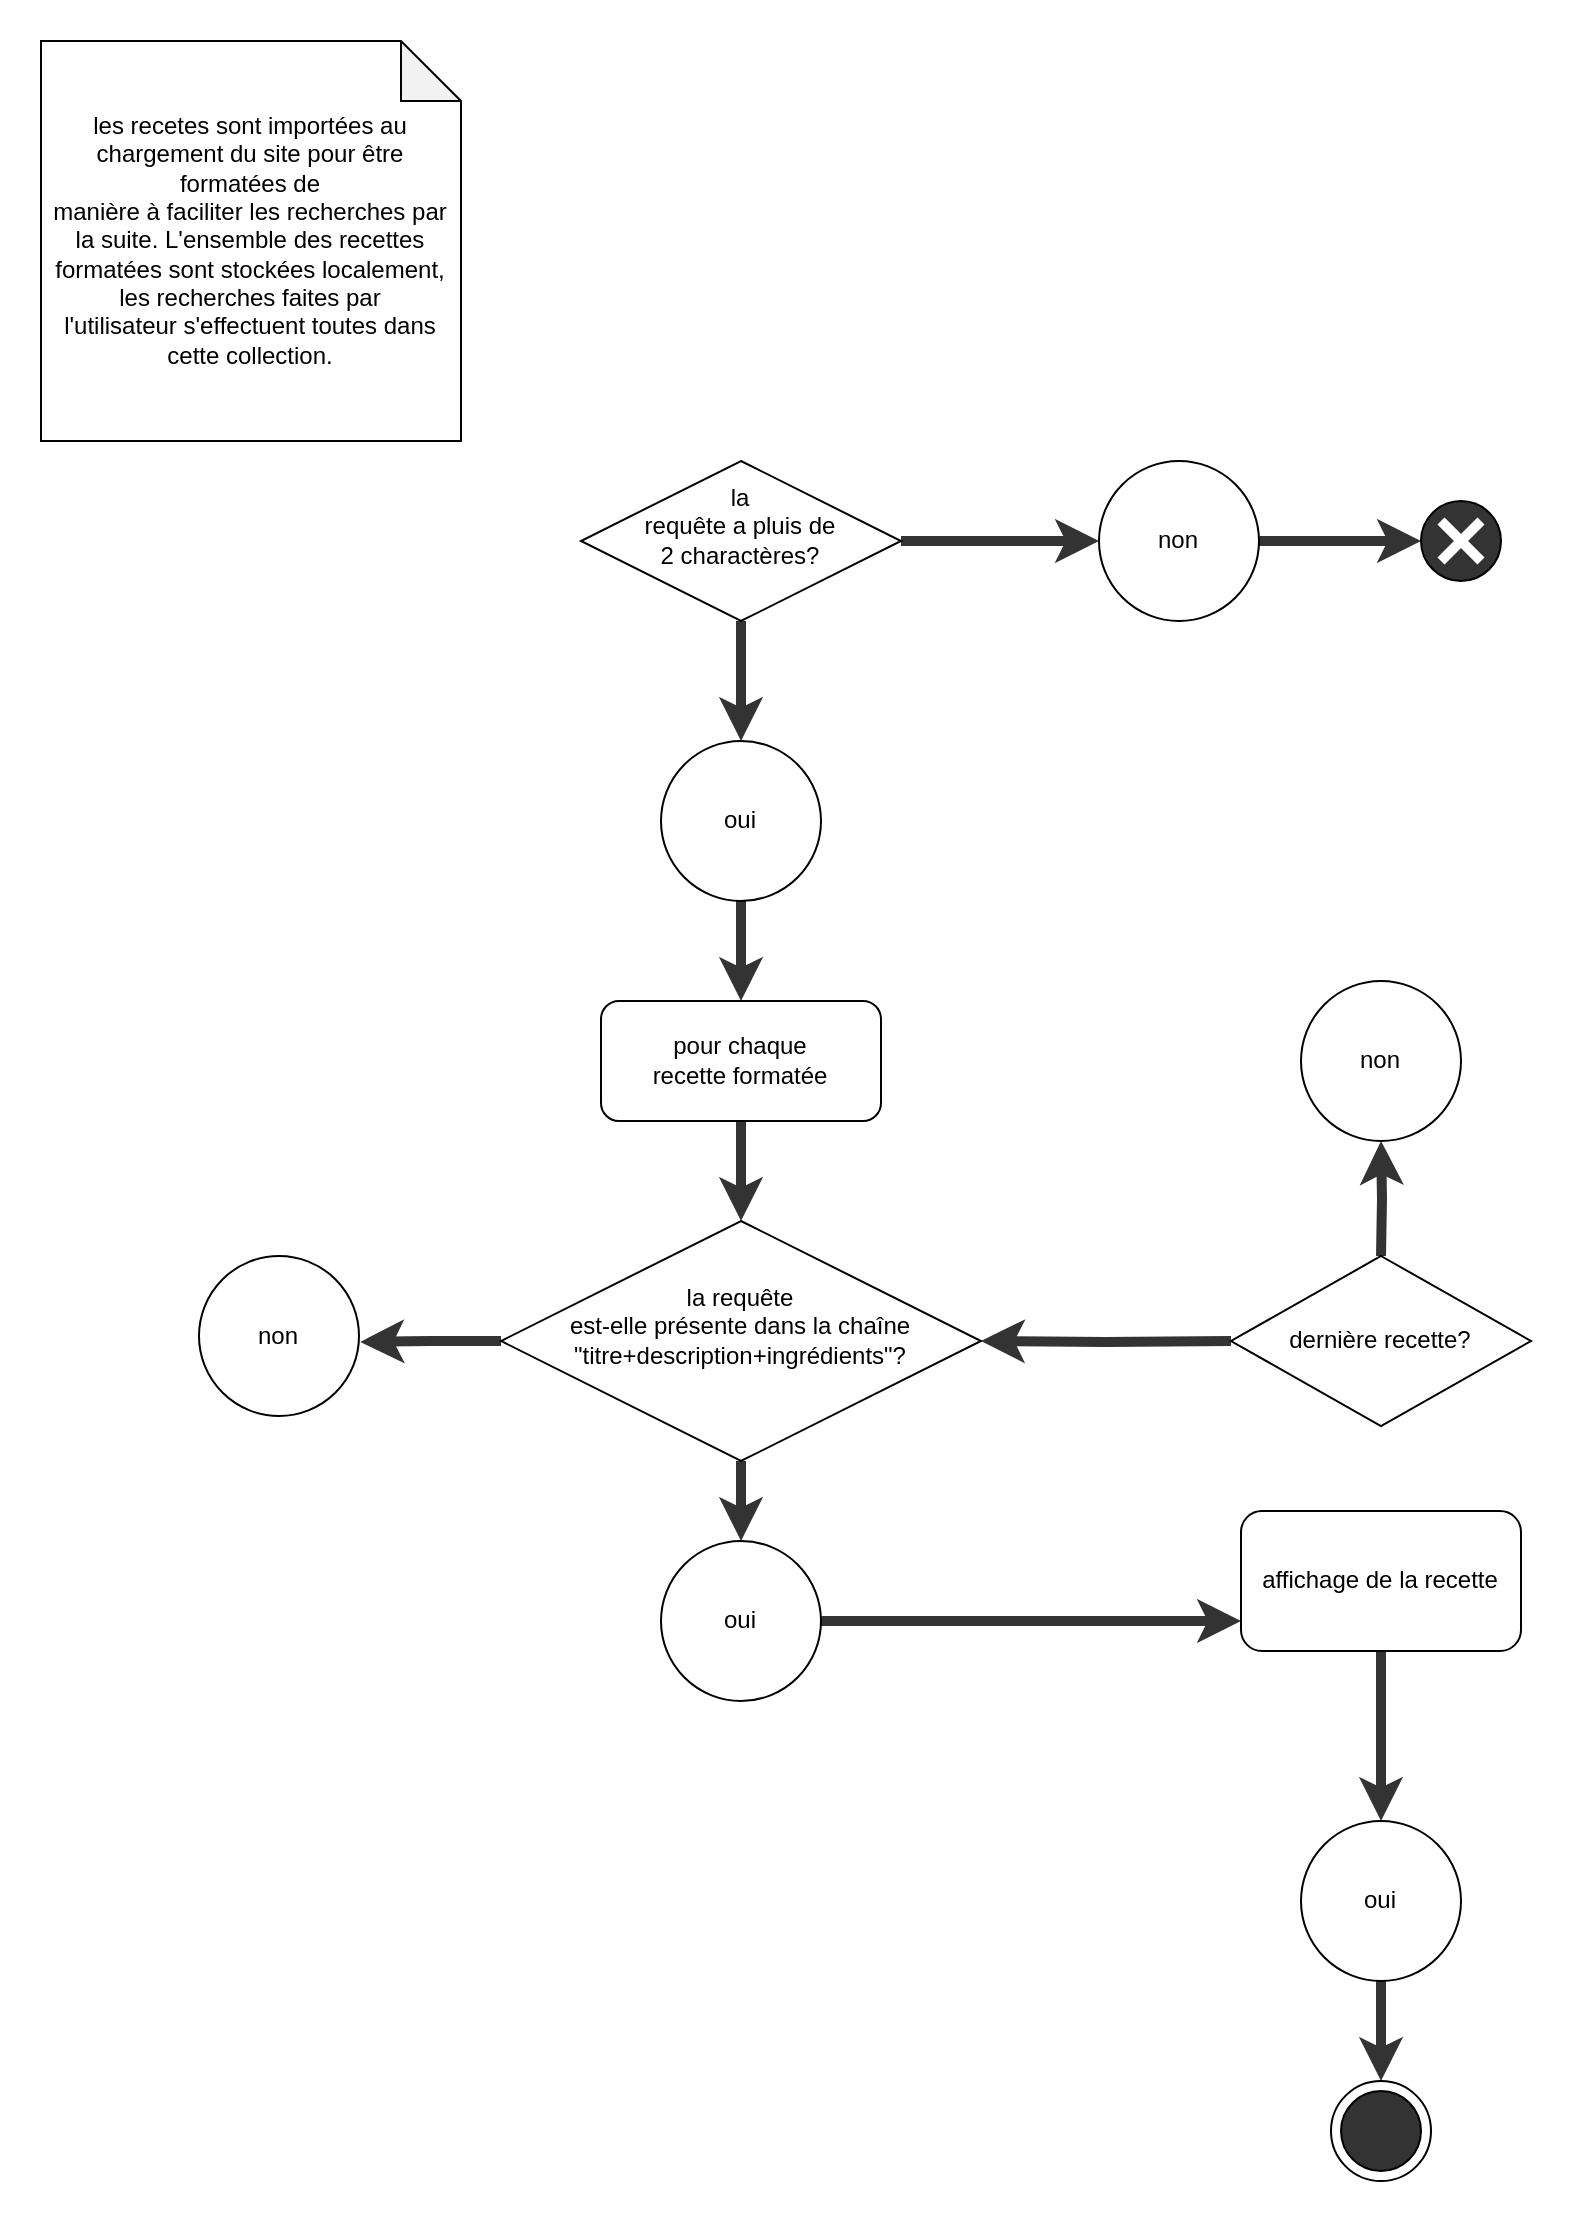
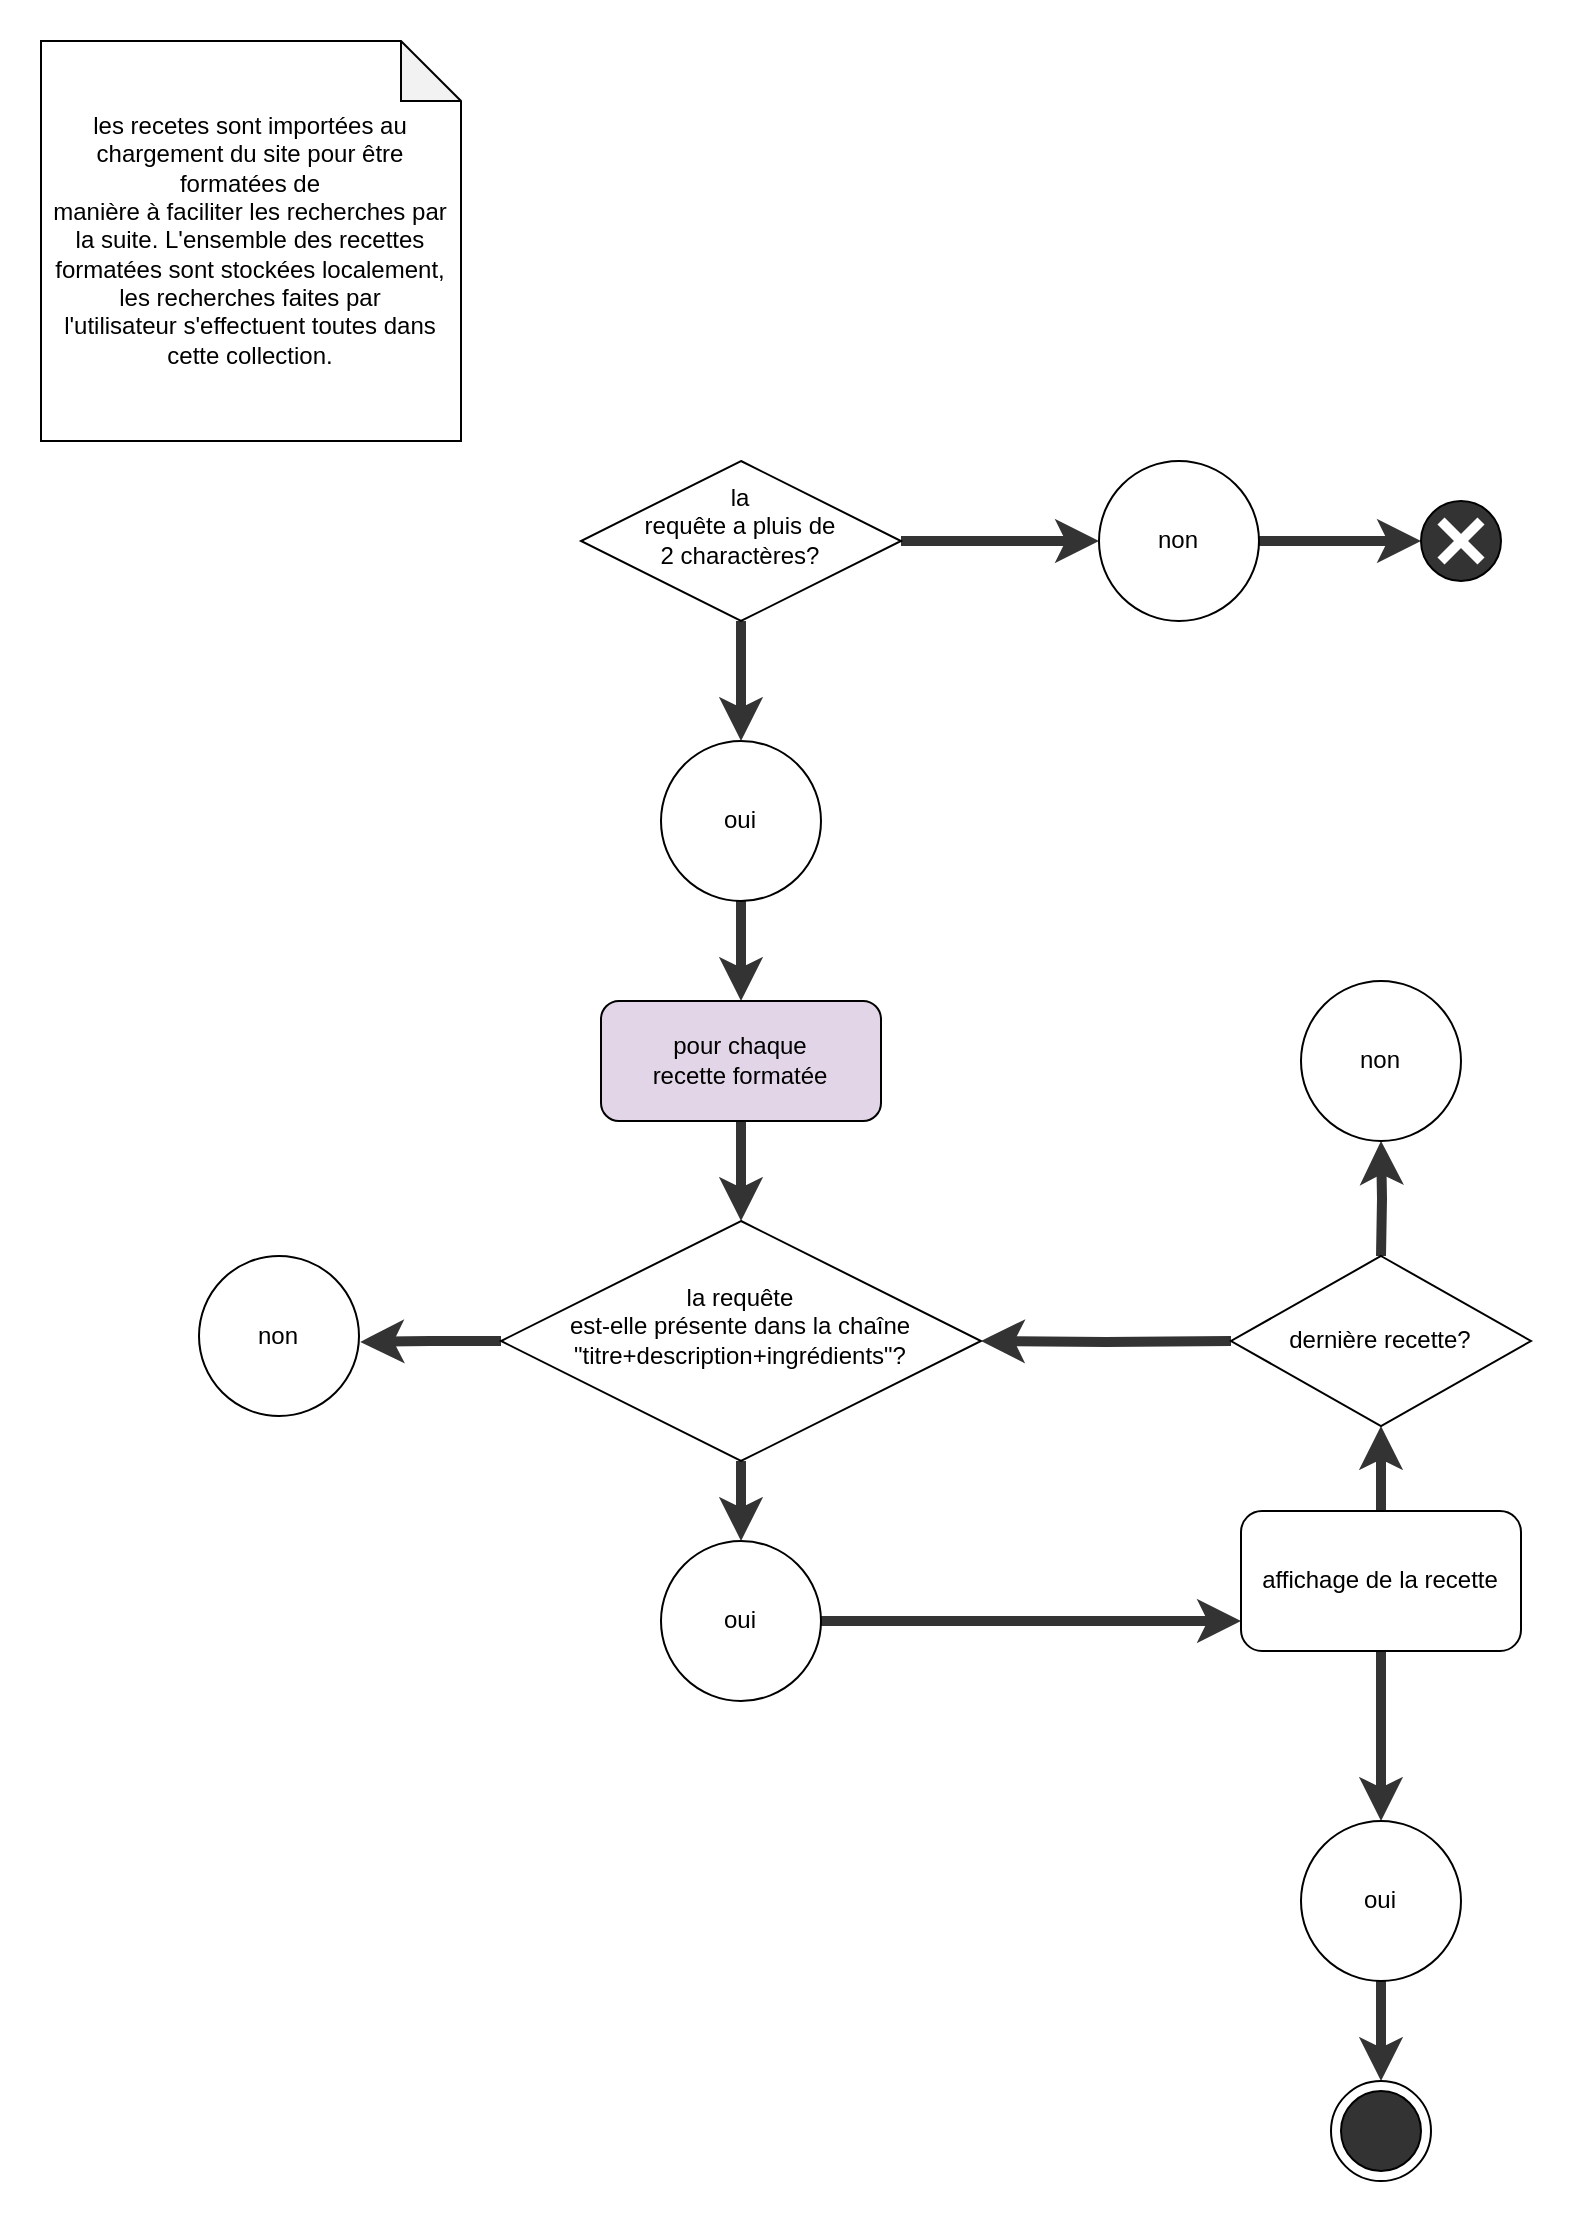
node "pour chaque recette formatée": fillcolor #ffffff -> #e1d5e7
edge "affichage de la recette" -> "dernière recette?": added
